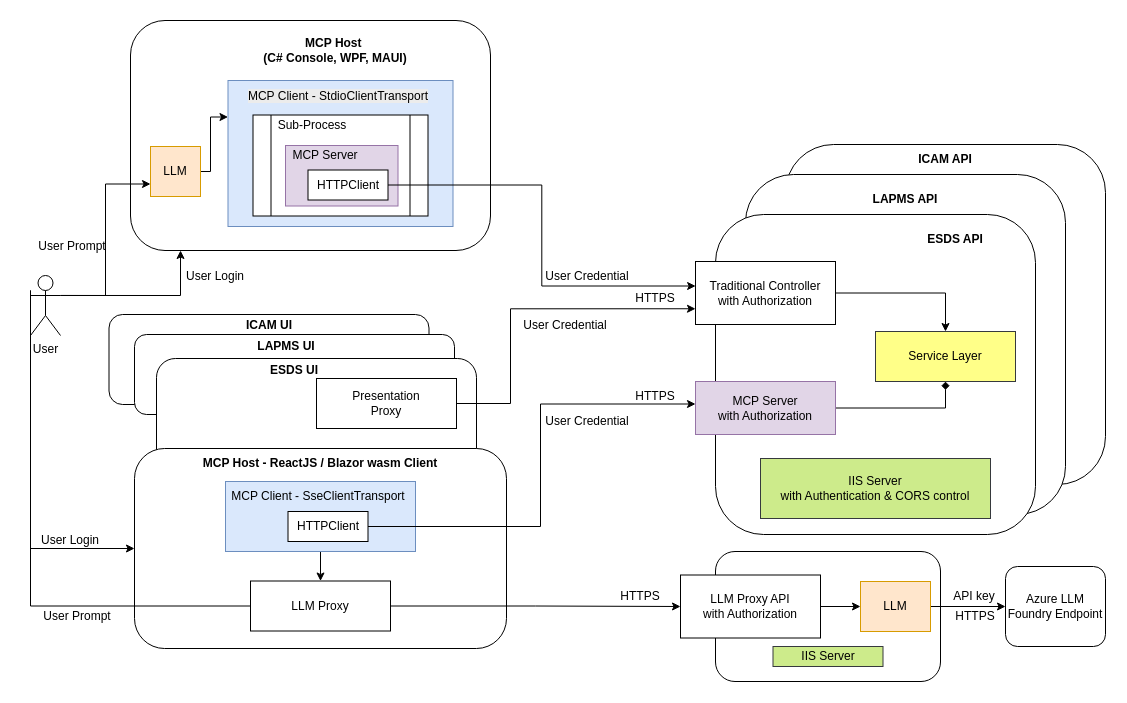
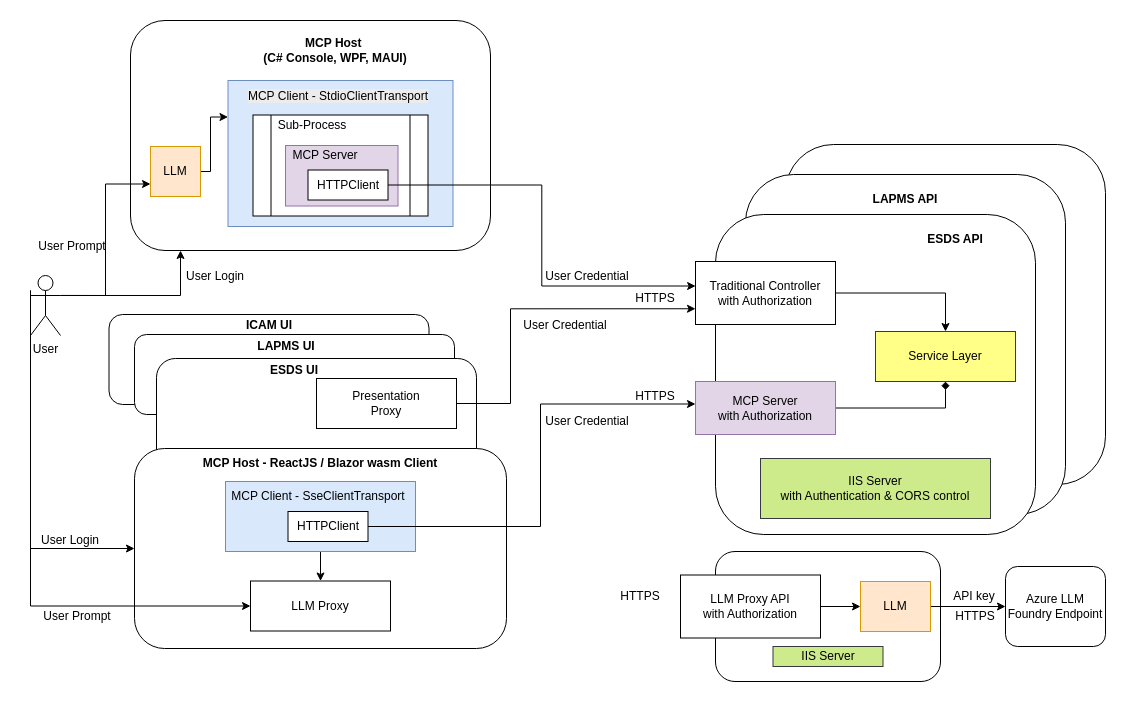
node "ICAM API": removed
edge "User" -- "LLM Proxy": arrowhead none -> classic
edge "LLM Proxy" -> "LLM Proxy API with Authorization": removed
